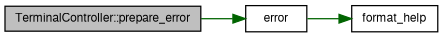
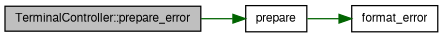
node "error": label "error" -> "prepare"
node "format_help": label "format_help" -> "format_error"
